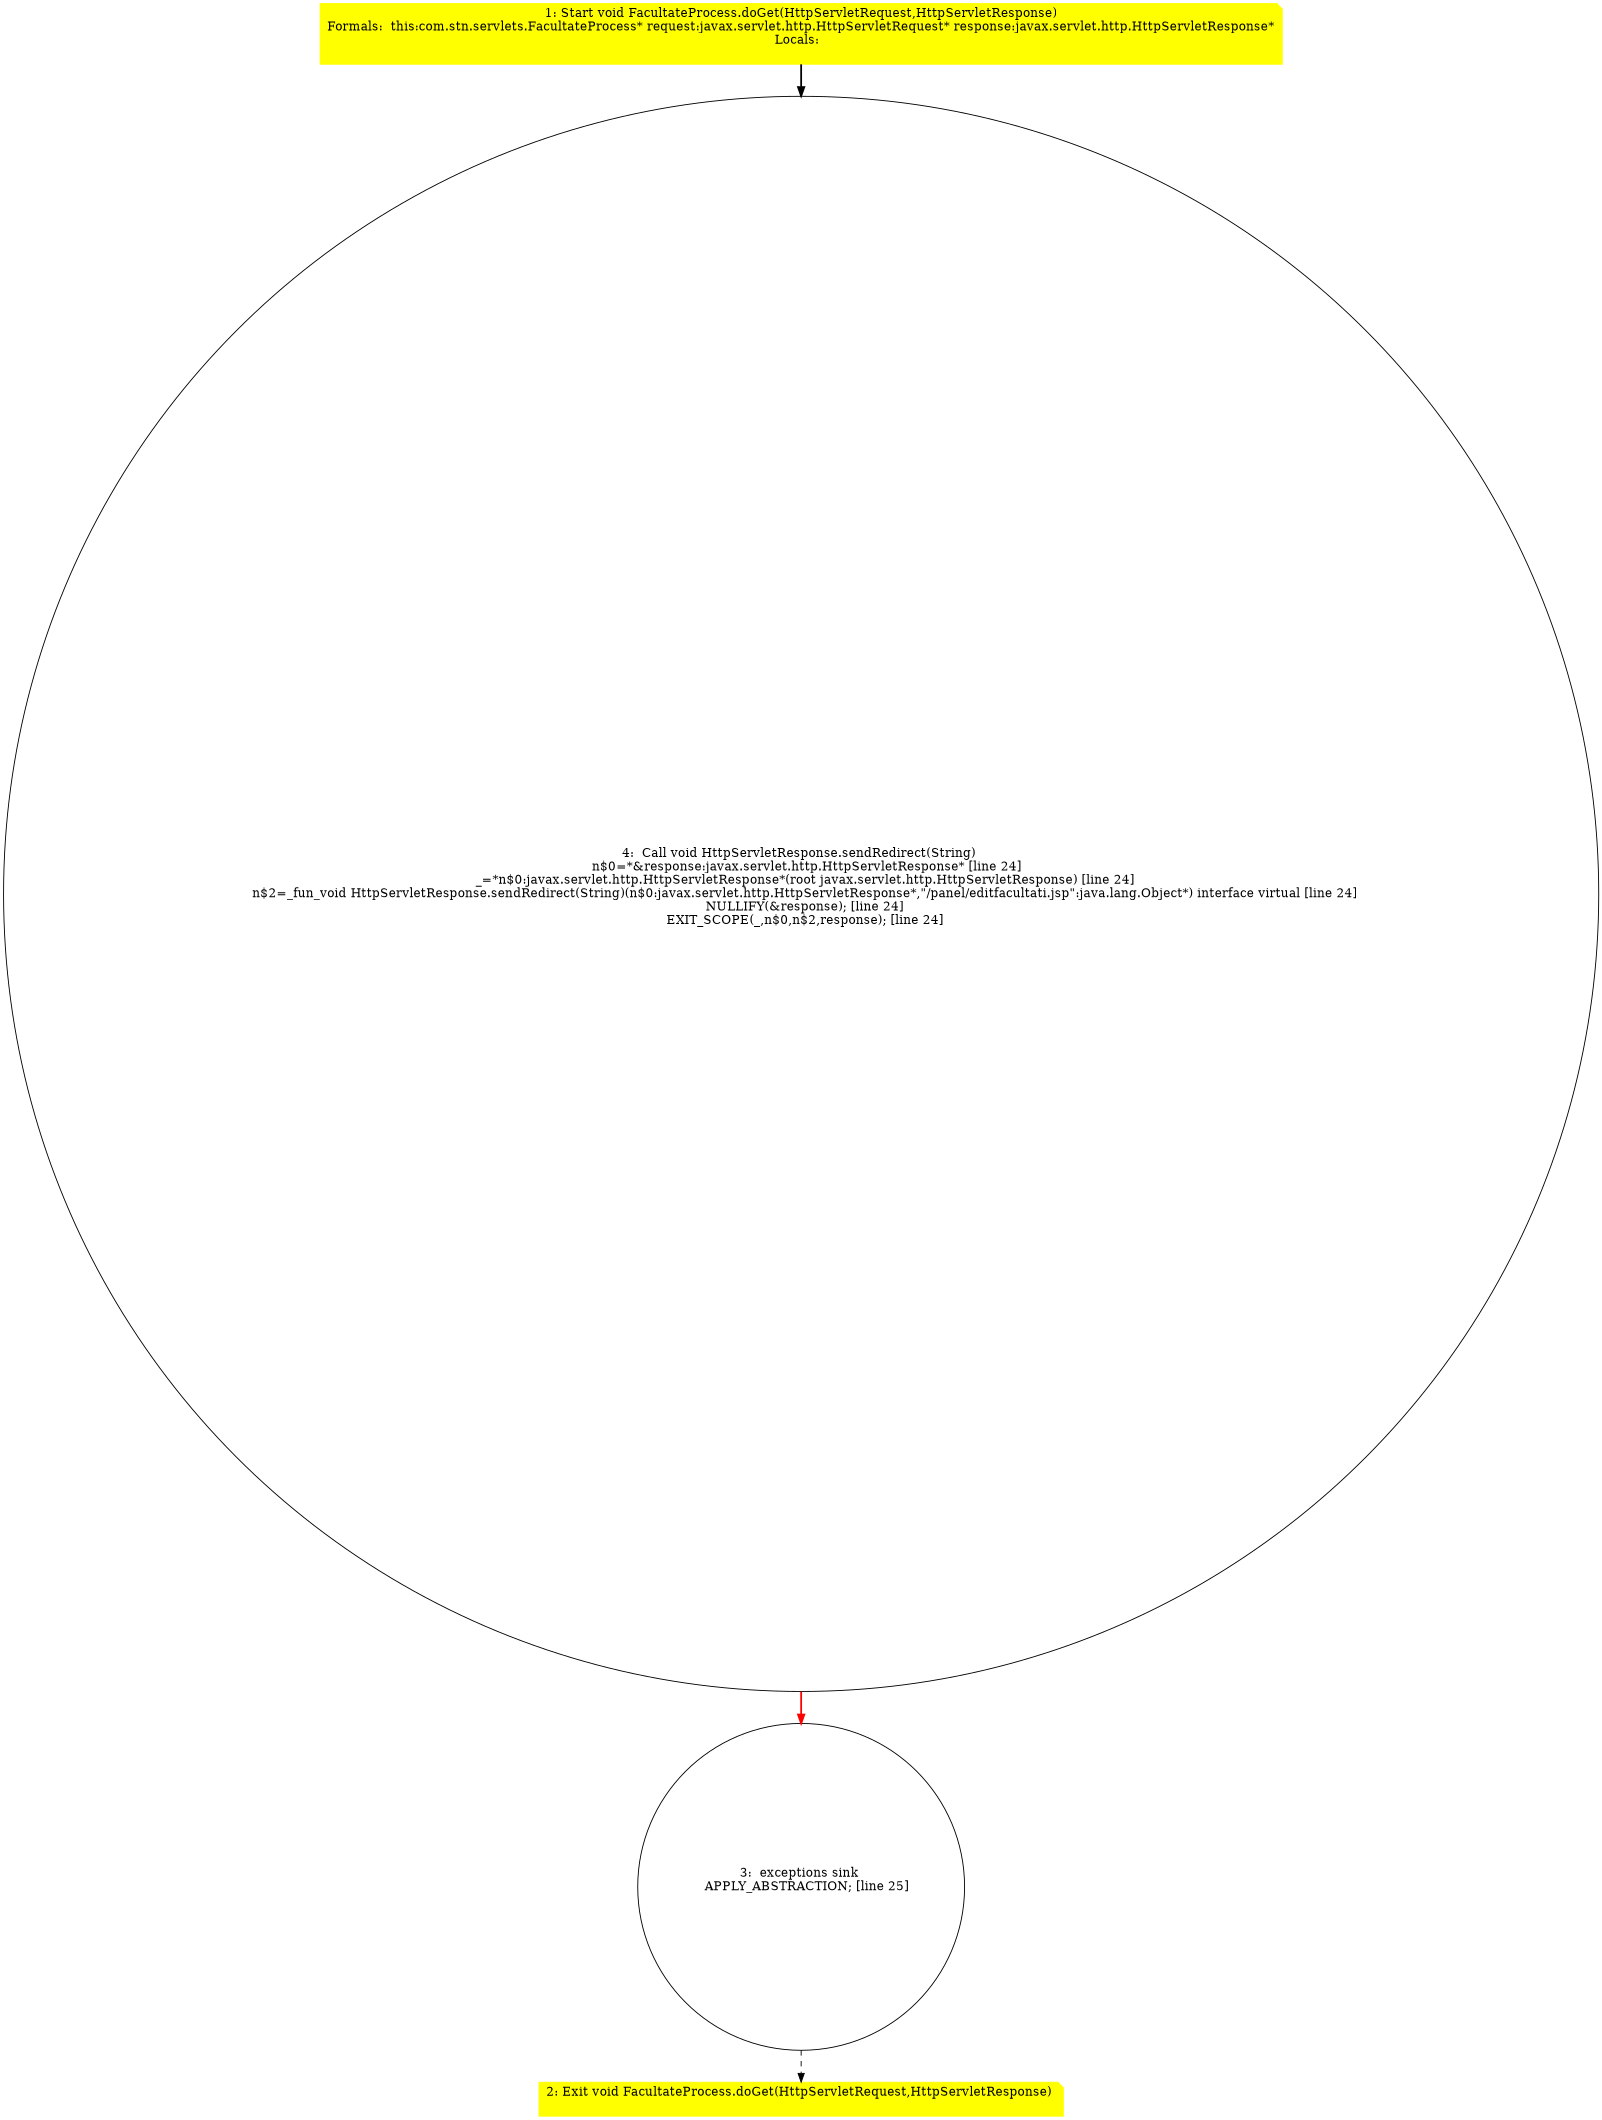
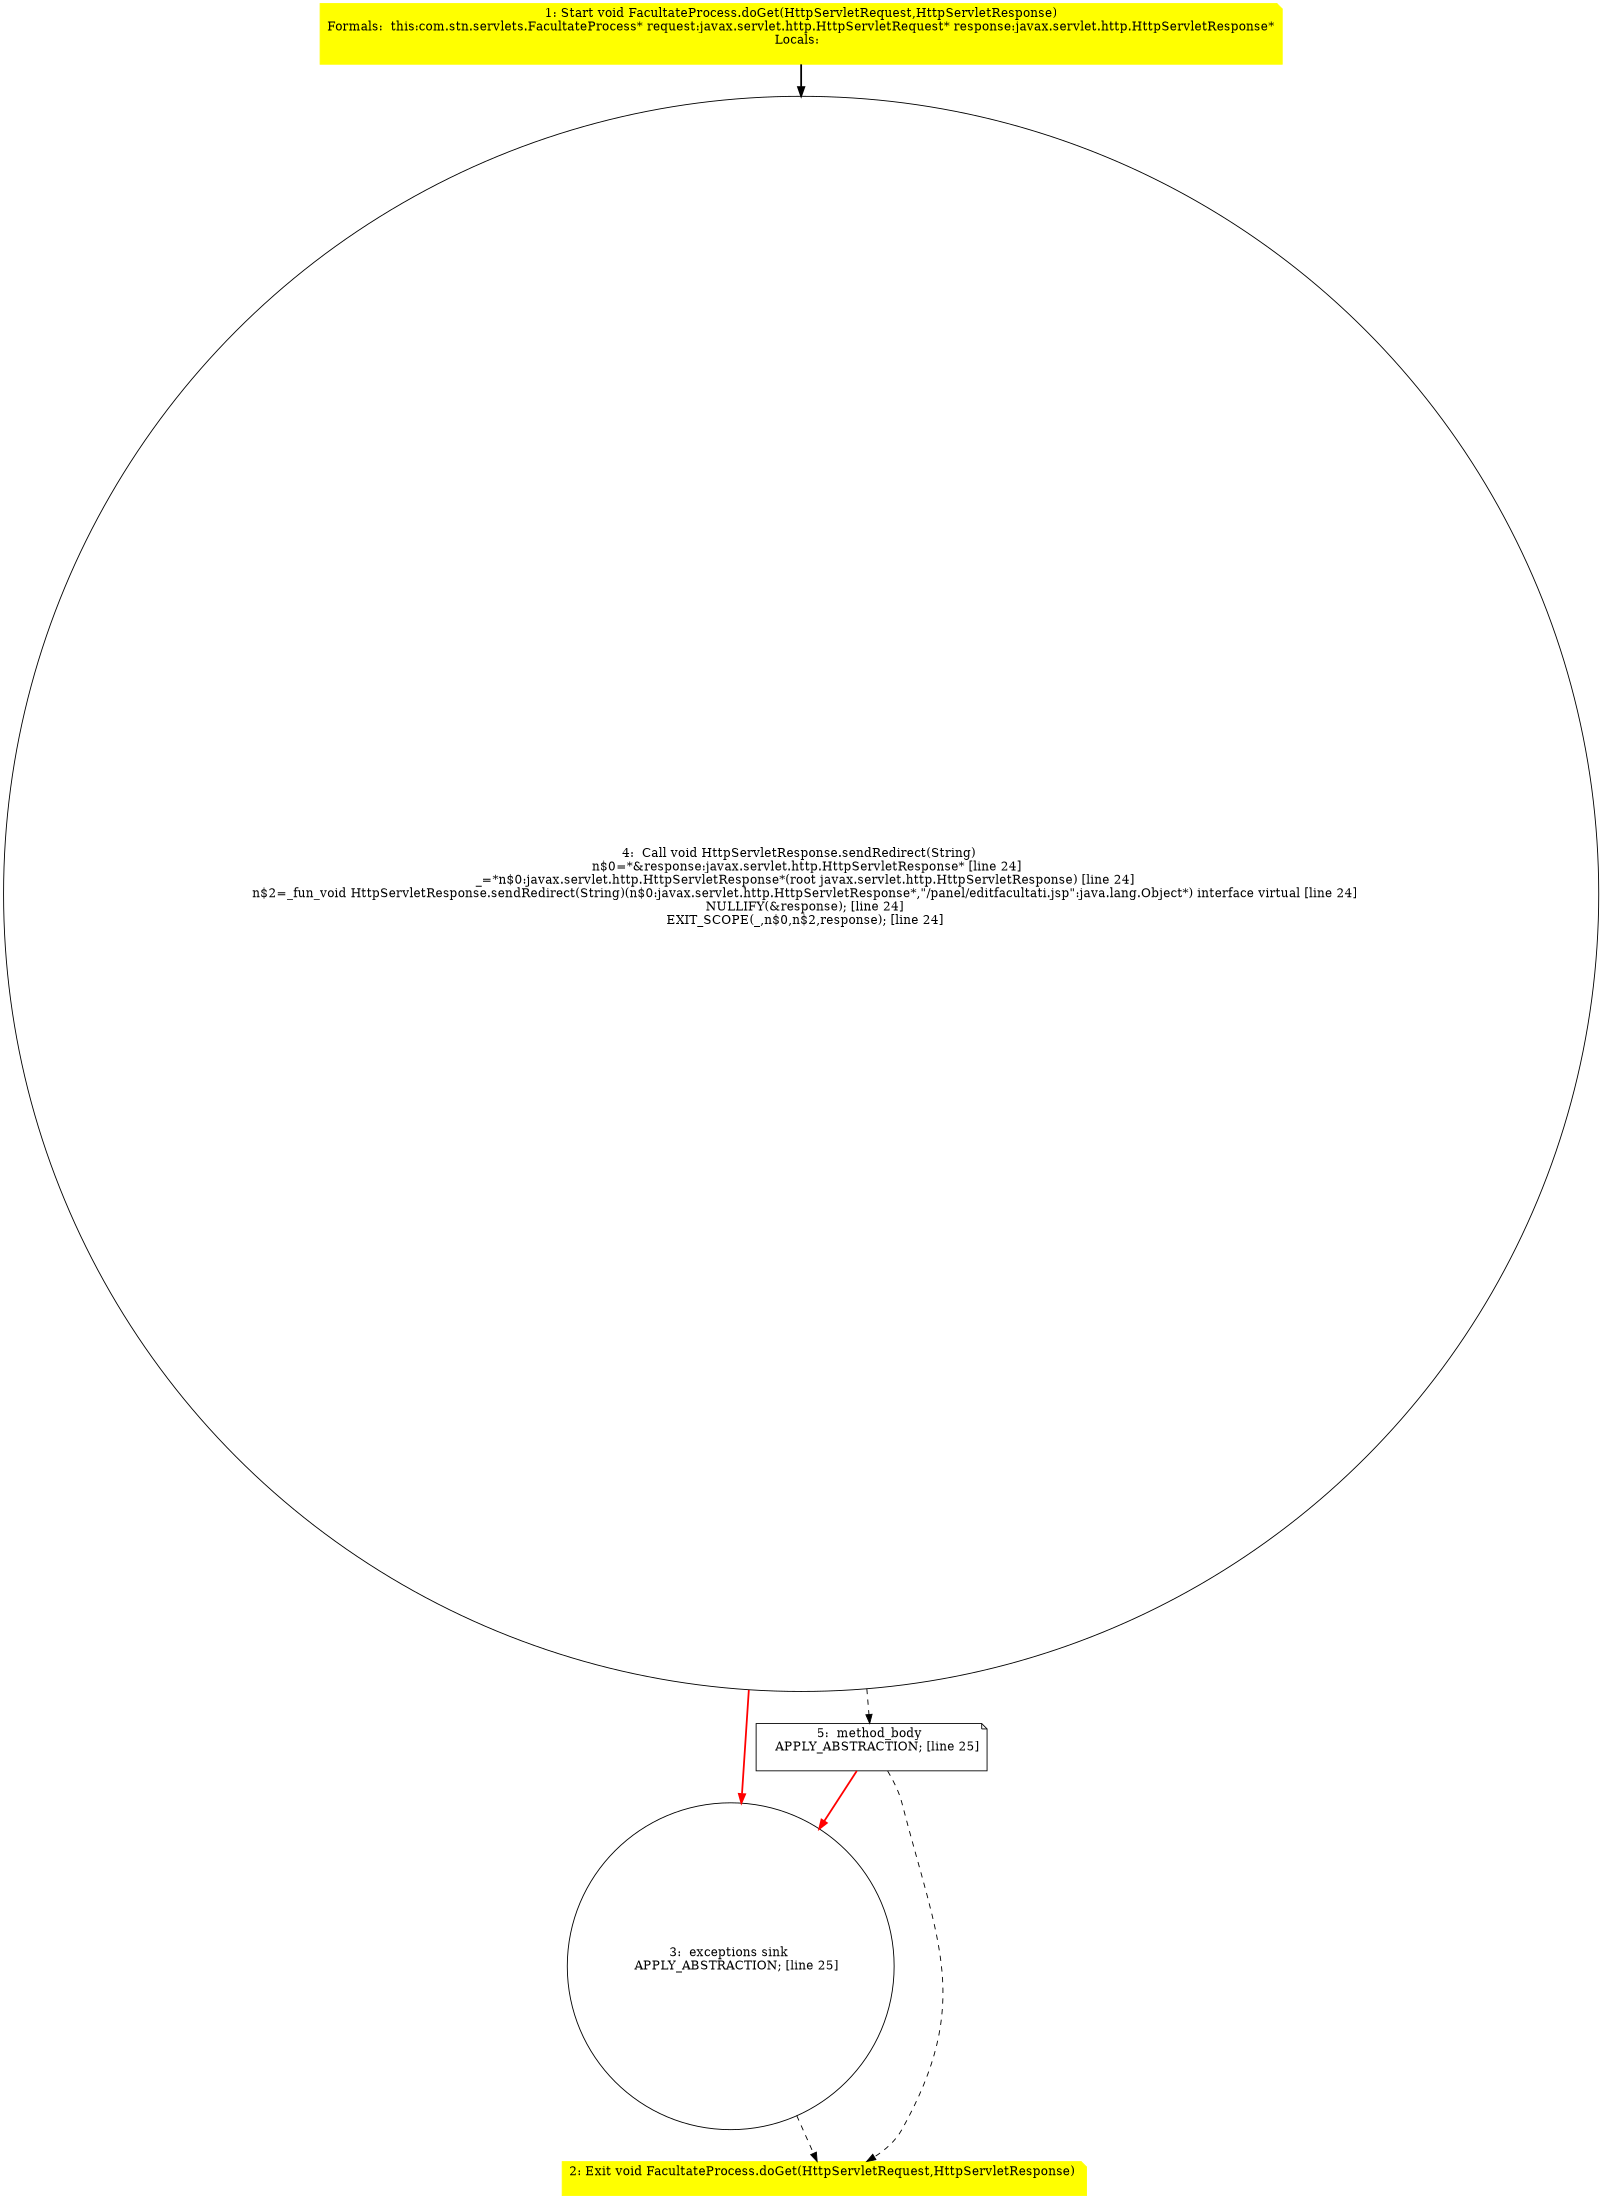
node "5:  method_body APPLY_ABSTRACTION; [line 25]": added
